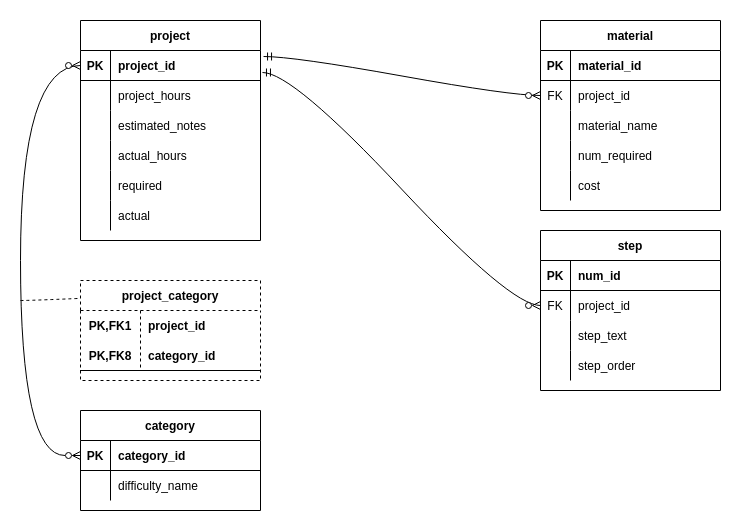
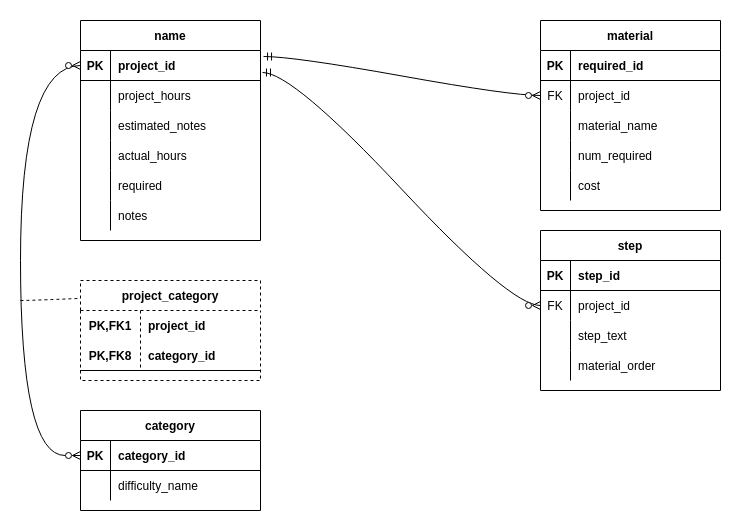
node "project": label "project" -> "name"
node "material_id": label "material_id" -> "required_id"
node "actual": label "actual" -> "notes"
node "num_id": label "num_id" -> "step_id"
node "step_order": label "step_order" -> "material_order"
